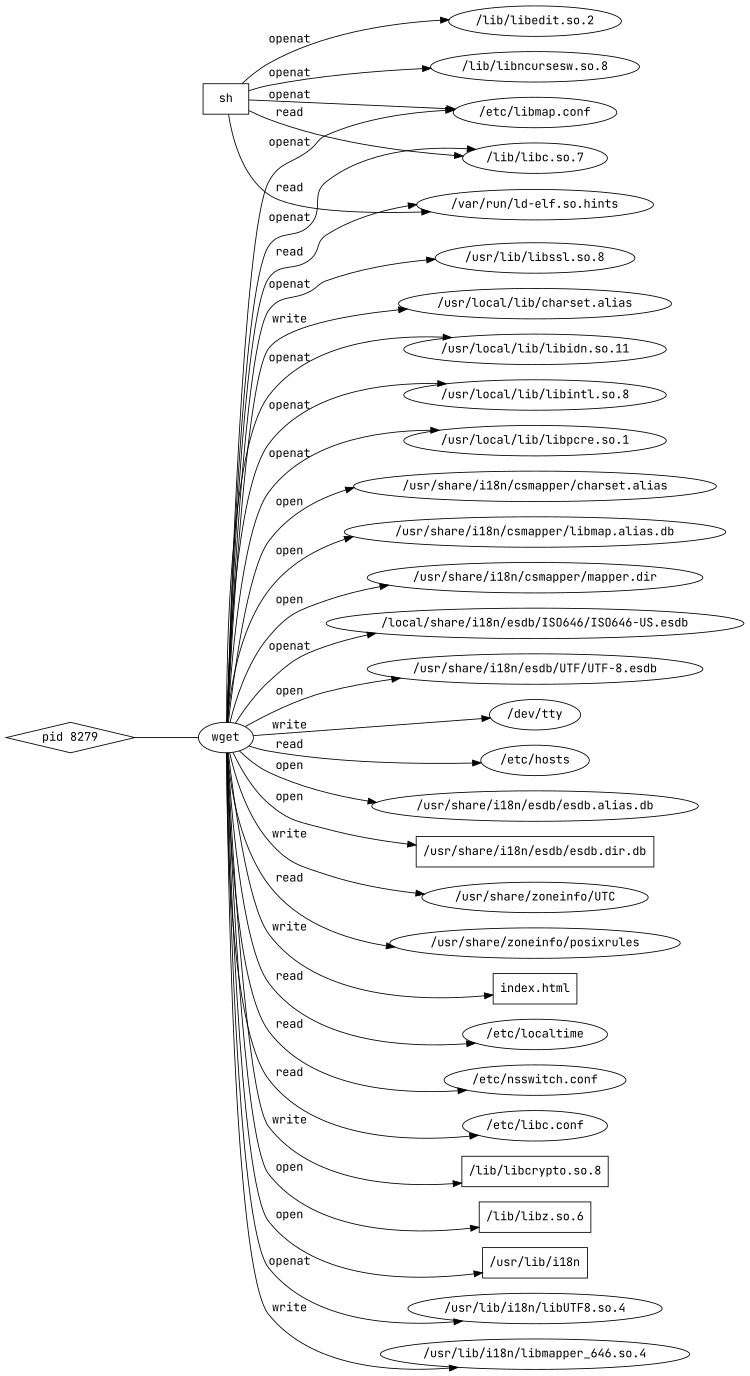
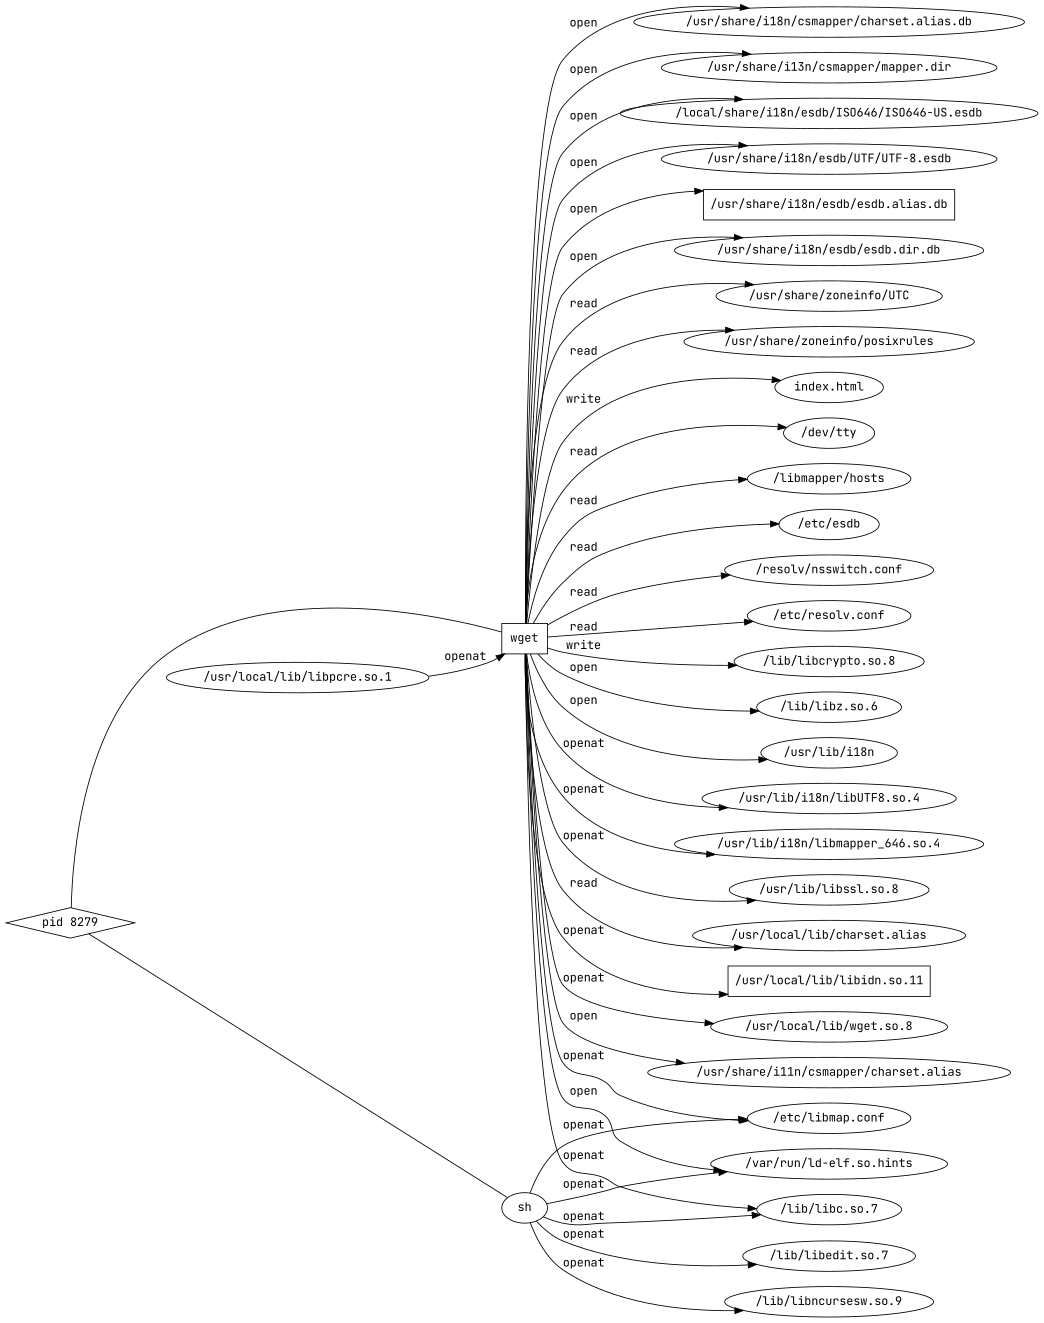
node "/lib/libedit.so.2": label "/lib/libedit.so.2" -> "/lib/libedit.so.7"
node "/lib/libncursesw.so.8": label "/lib/libncursesw.so.8" -> "/lib/libncursesw.so.9"
node "sh": shape box -> ellipse
edge "sh" -> "/lib/libc.so.7": label "read" -> "openat"
edge "sh" -> "/var/run/ld-elf.so.hints": label "read" -> "openat"
edge "wget" -> "/var/run/ld-elf.so.hints": label "read" -> "open"
edge "wget" -> "/usr/local/lib/charset.alias": label "write" -> "read"
node "/usr/local/lib/libidn.so.11": shape ellipse -> box
node "/usr/local/lib/libintl.so.8": label "/usr/local/lib/libintl.so.8" -> "/usr/local/lib/wget.so.8"
node "/usr/share/i18n/csmapper/charset.alias": label "/usr/share/i18n/csmapper/charset.alias" -> "/usr/share/i11n/csmapper/charset.alias"
edge "wget" -> "/usr/local/lib/libpcre.so.1": reversed
node "/usr/share/i18n/csmapper/libmap.alias.db": label "/usr/share/i18n/csmapper/libmap.alias.db" -> "/usr/share/i18n/csmapper/charset.alias.db"
node "/usr/share/i18n/csmapper/mapper.dir": label "/usr/share/i18n/csmapper/mapper.dir" -> "/usr/share/i13n/csmapper/mapper.dir"
edge "wget" -> "/local/share/i18n/esdb/ISO646/ISO646-US.esdb": label "openat" -> "open"
edge "wget" -> "/dev/tty": label "write" -> "read"
node "wget": shape ellipse -> box
node "/etc/hosts": label "/etc/hosts" -> "/libmapper/hosts"
node "/usr/share/i18n/esdb/esdb.alias.db": shape ellipse -> box
edge "wget" -> "/usr/share/zoneinfo/UTC": label "write" -> "read"
node "/usr/share/i18n/esdb/esdb.dir.db": shape box -> ellipse
node "index.html": shape box -> ellipse
node "/etc/localtime": label "/etc/localtime" -> "/etc/esdb"
edge "pid 8279" -- "sh": added
node "/etc/nsswitch.conf": label "/etc/nsswitch.conf" -> "/resolv/nsswitch.conf"
node "/etc/libc.conf": label "/etc/libc.conf" -> "/etc/resolv.conf"
node "/lib/libcrypto.so.8": shape box -> ellipse
node "/lib/libz.so.6": shape box -> ellipse
node "/usr/lib/i18n": shape box -> ellipse
edge "wget" -> "/usr/lib/i18n/libmapper_646.so.4": label "write" -> "openat"
